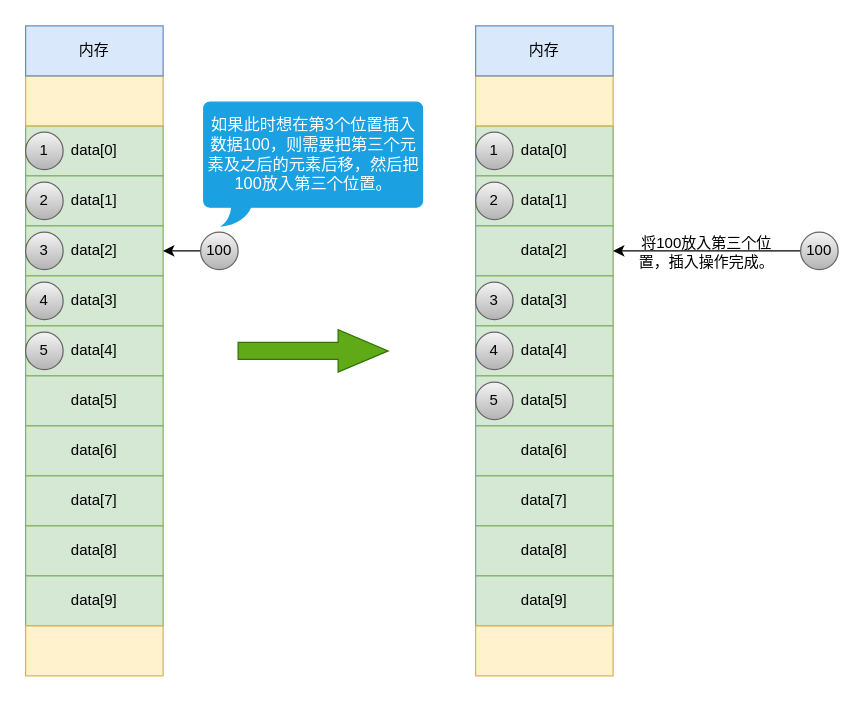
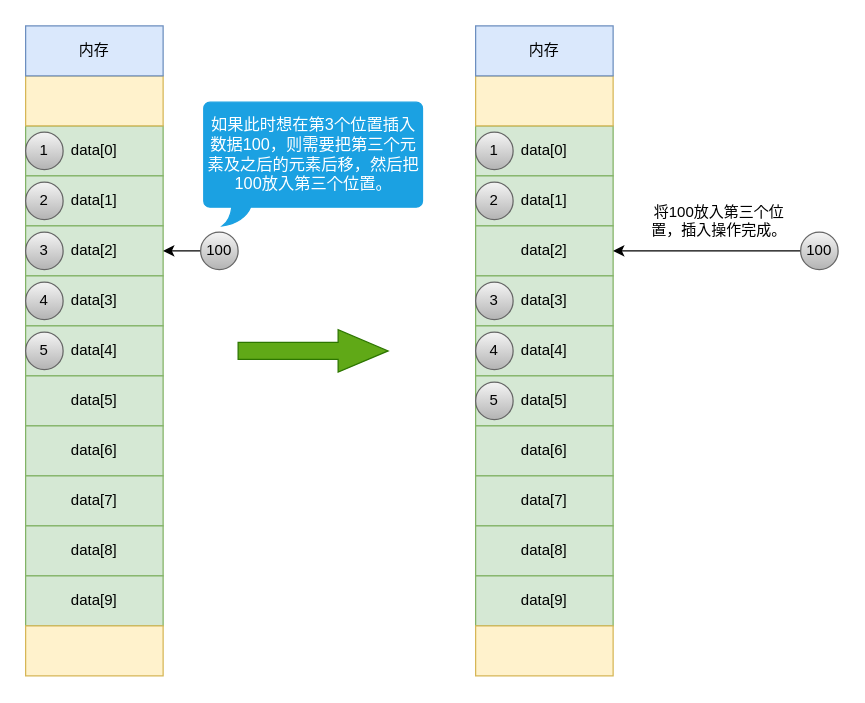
node "将100放入第三个位置，插入操作完成。": moved (707, 251) -> (719, 220)
